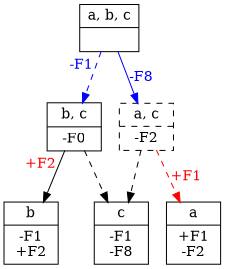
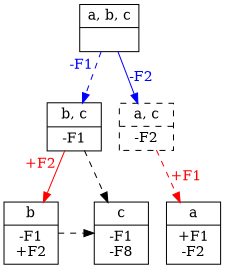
edge "a, b, c" -> "a, c": label "-F8" -> "-F2"
node "b, c": text "-F0" -> "-F1"
edge "a, c" -> "c": now "b" -> "c"
edge "b, c" -> "b": color black -> red
